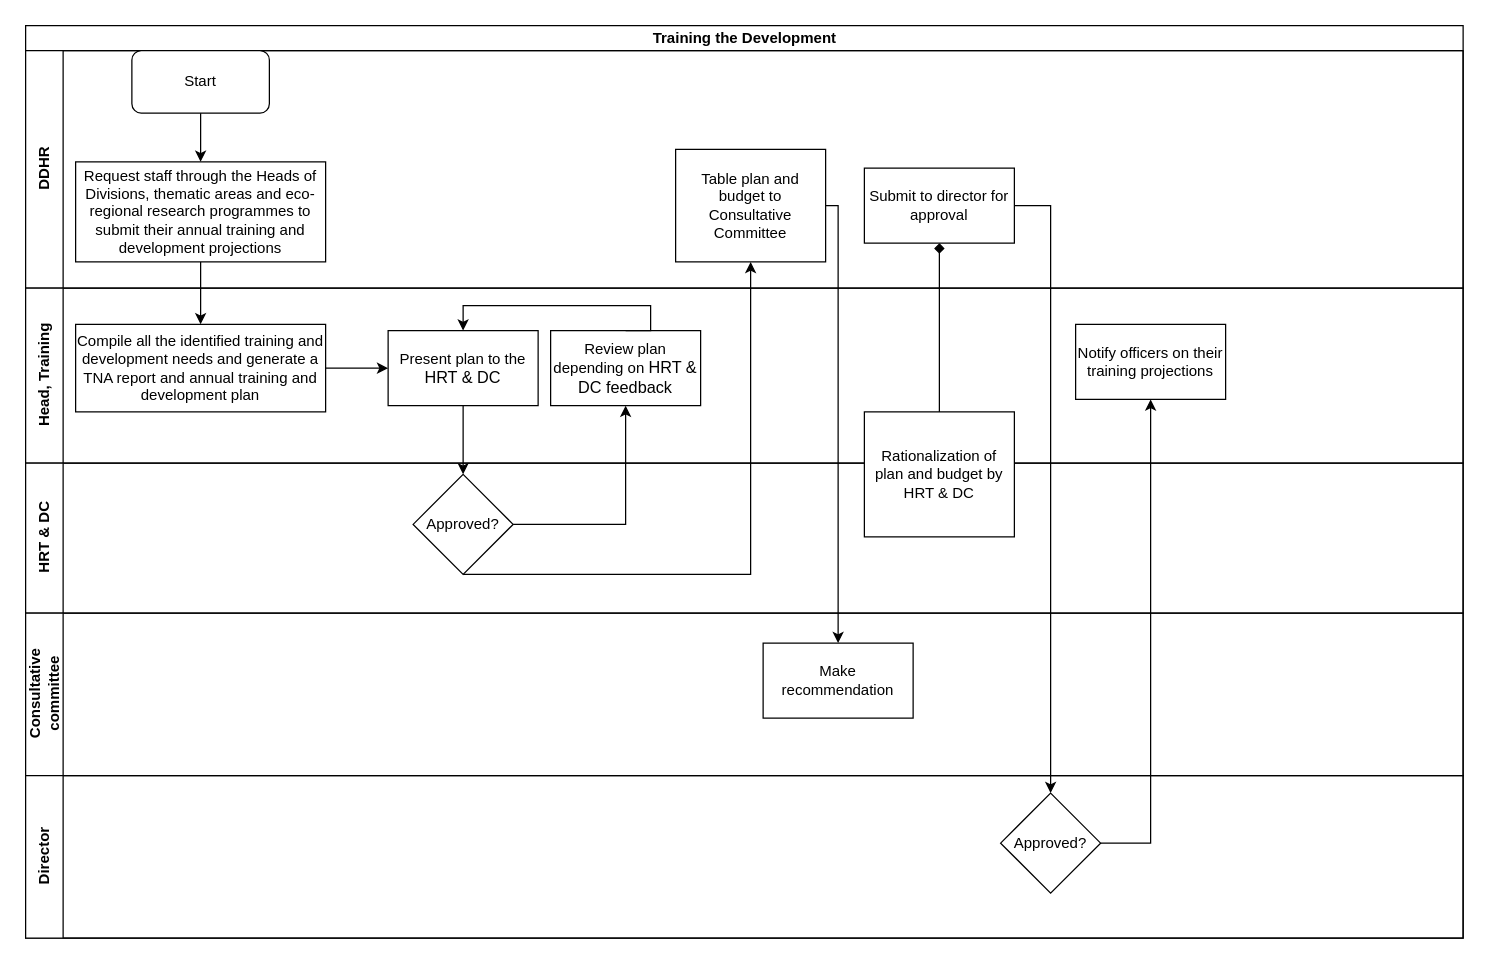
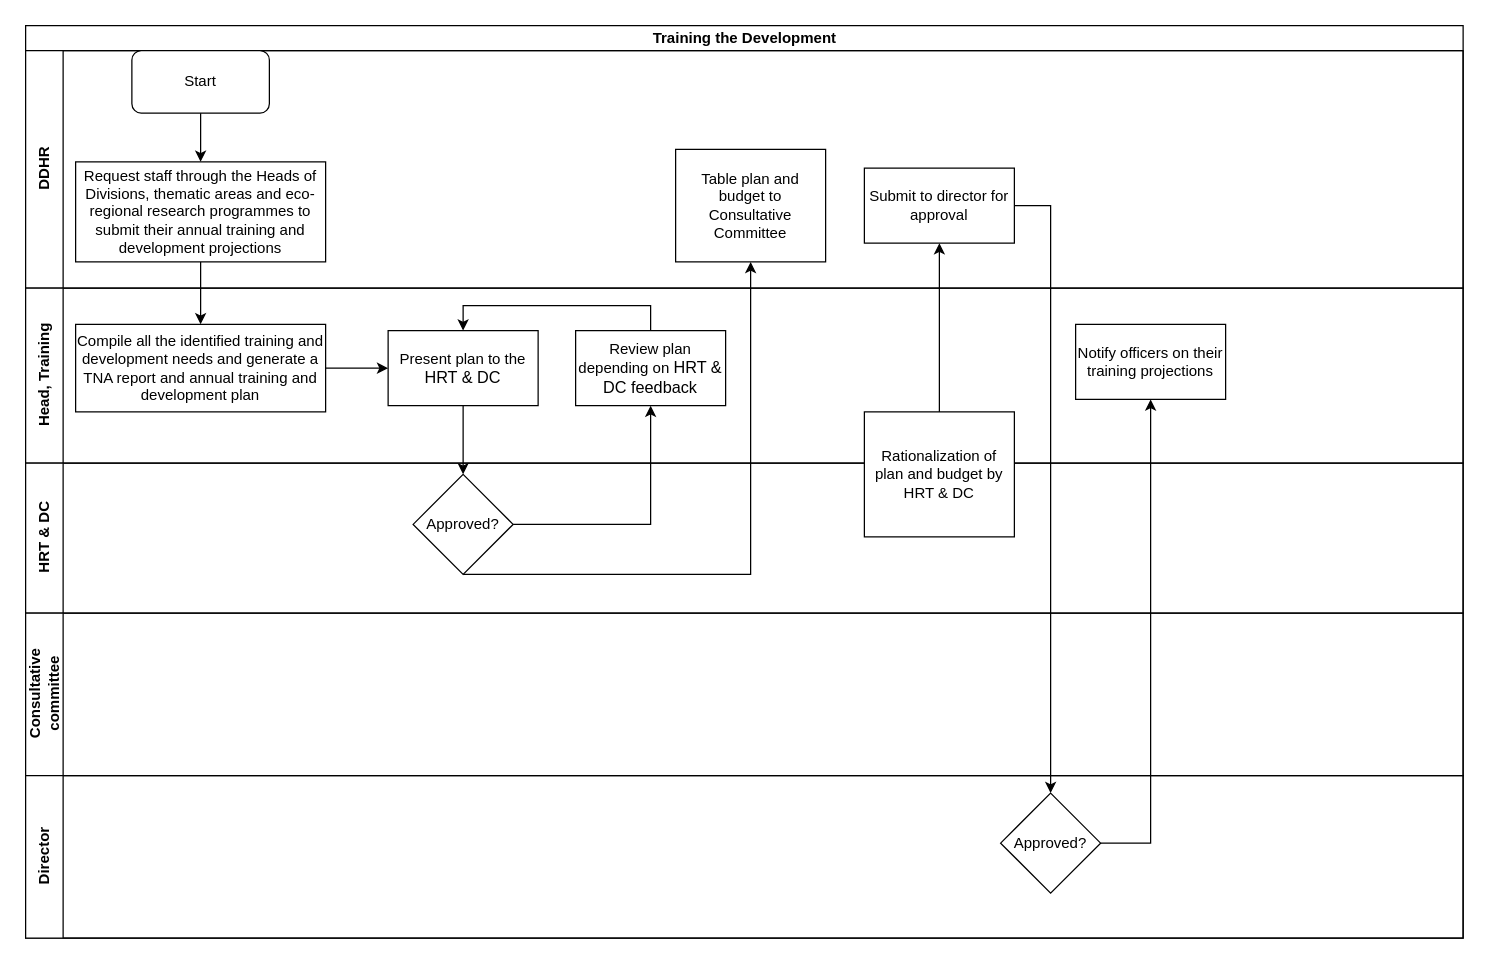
edge "Rationalization of plan and budget by HRT & DC" -> "Submit to director for approval": arrowhead diamond -> classic
node "Review plan depending on HRT & DC feedback": moved (626, 368) -> (651, 368)
edge "Table plan and budget to Consultative Committee" -> "Make recommendation": removed
node "Make recommendation": removed
